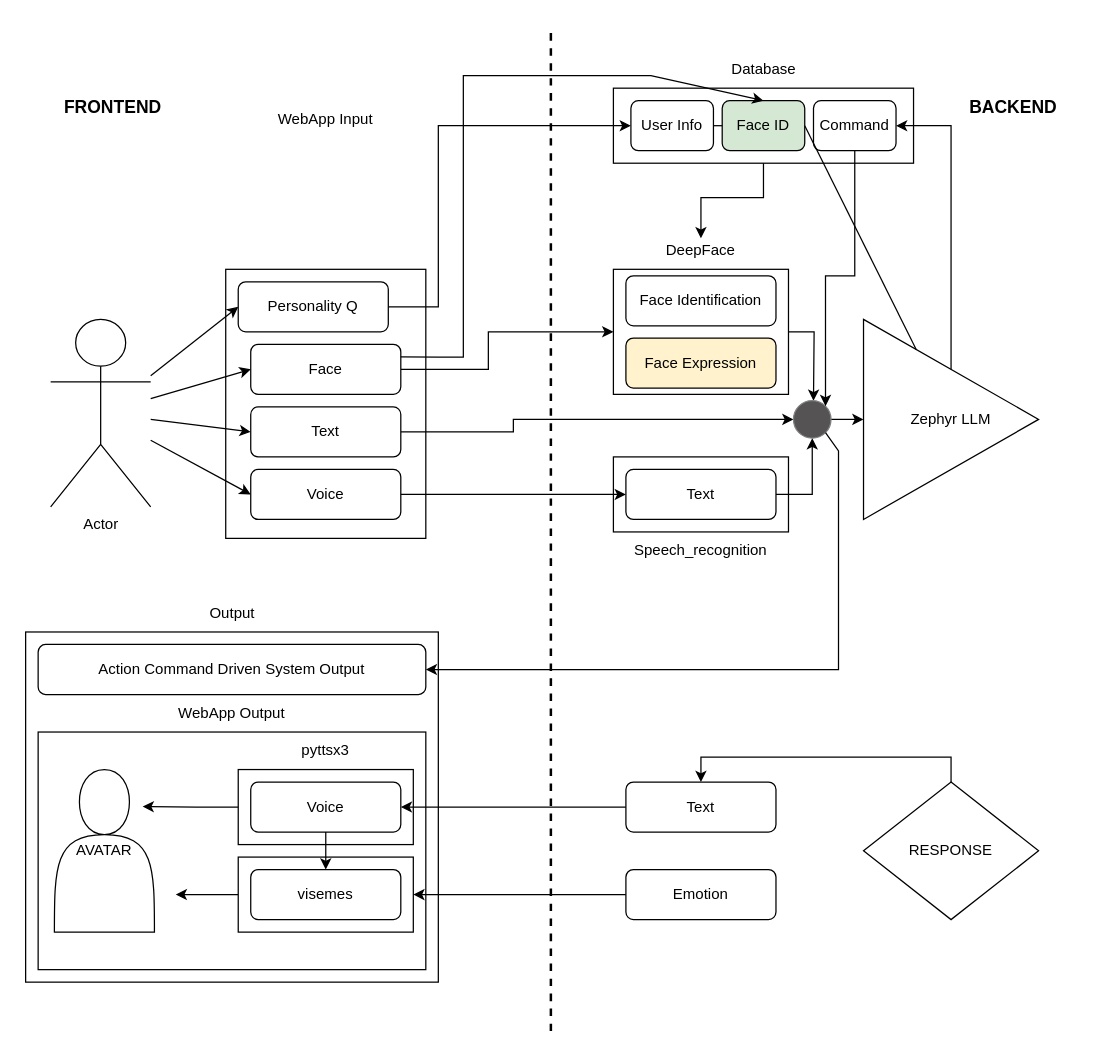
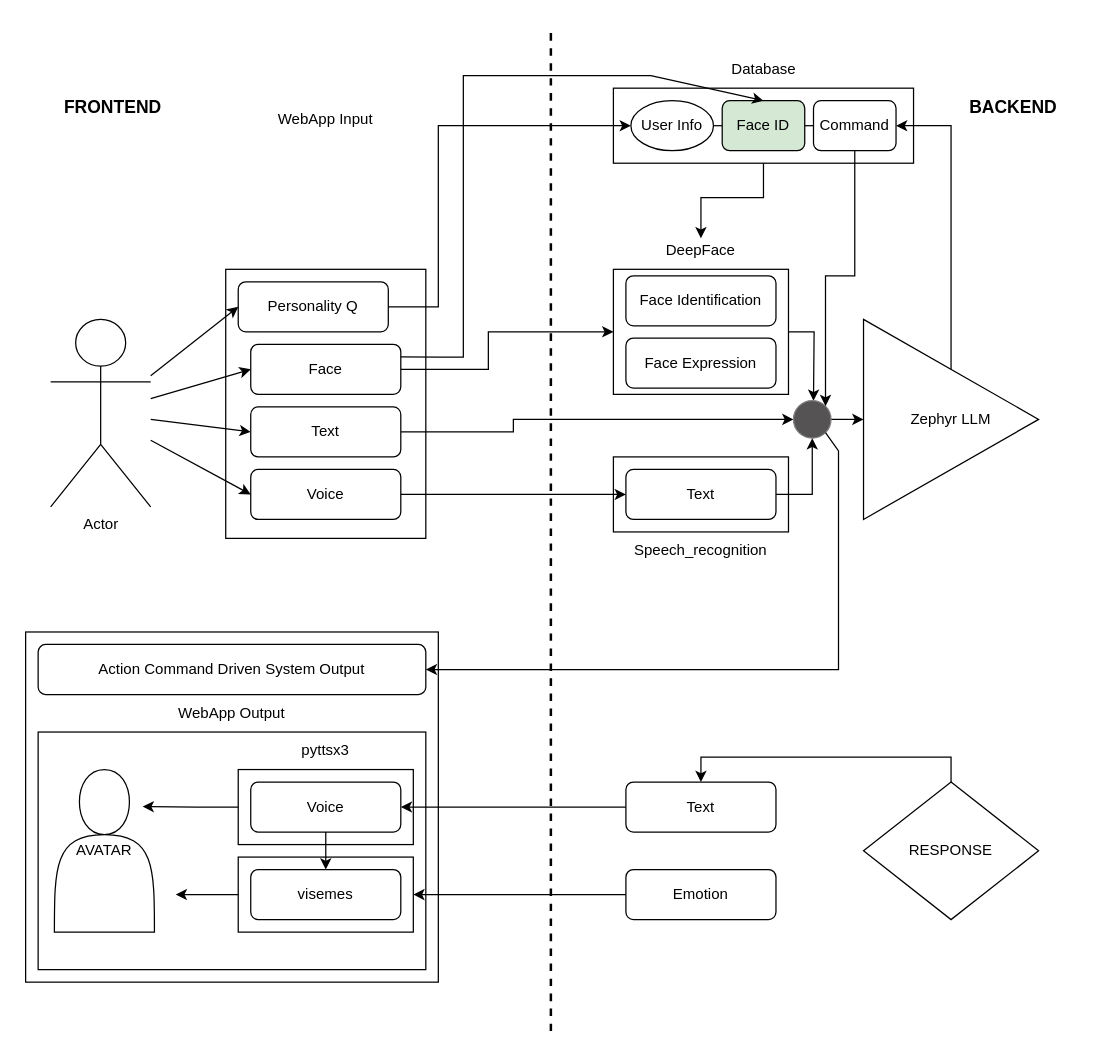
node "User Info": shape rounded rectangle -> ellipse
edge "Face ID" -- "Zephyr LLM": now "Face ID" -- "Command"
node "Face Expression": fillcolor #fff2cc -> #ffffff
node "Output": removed
